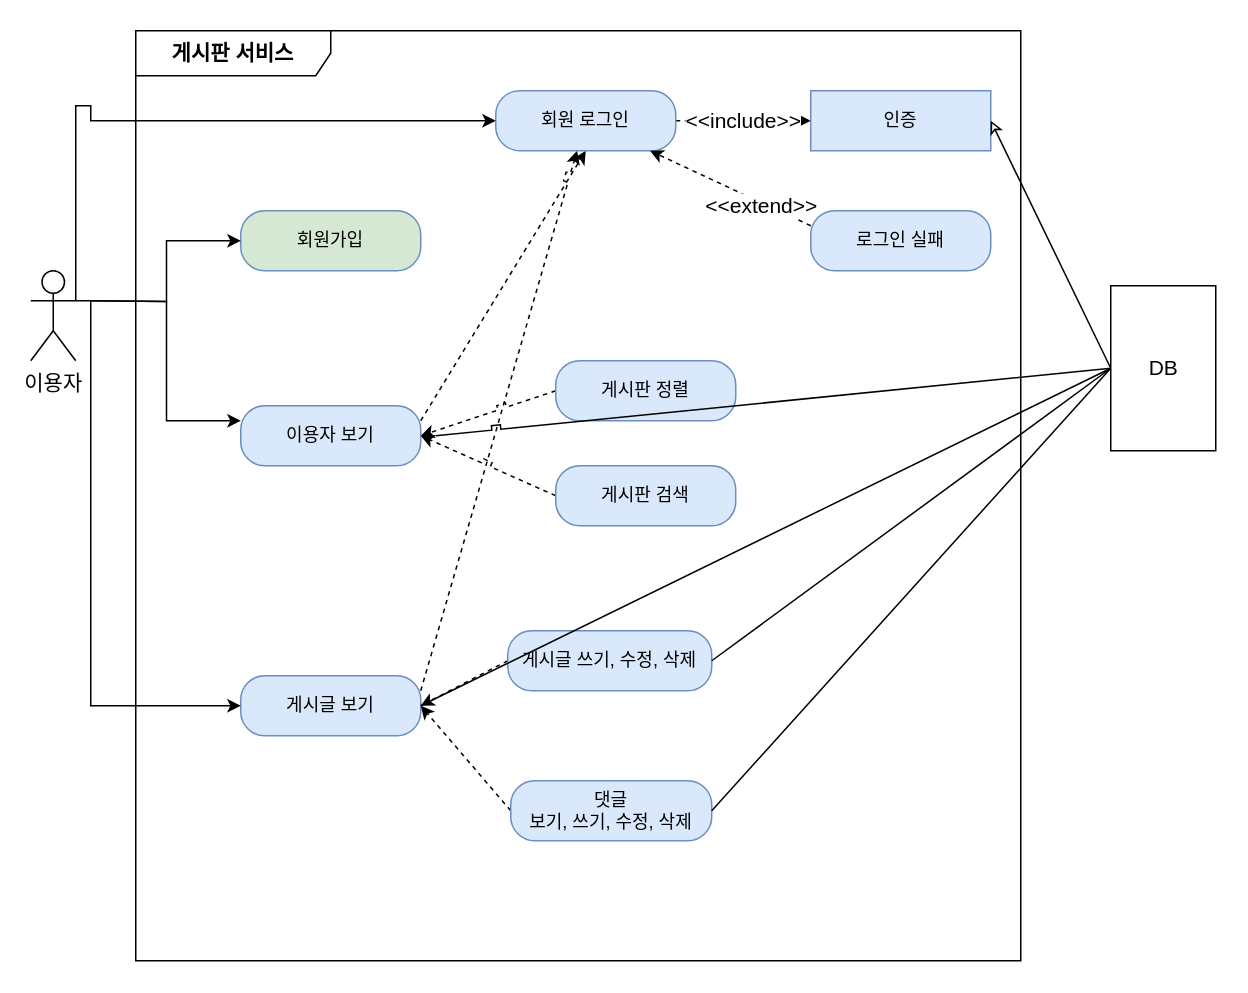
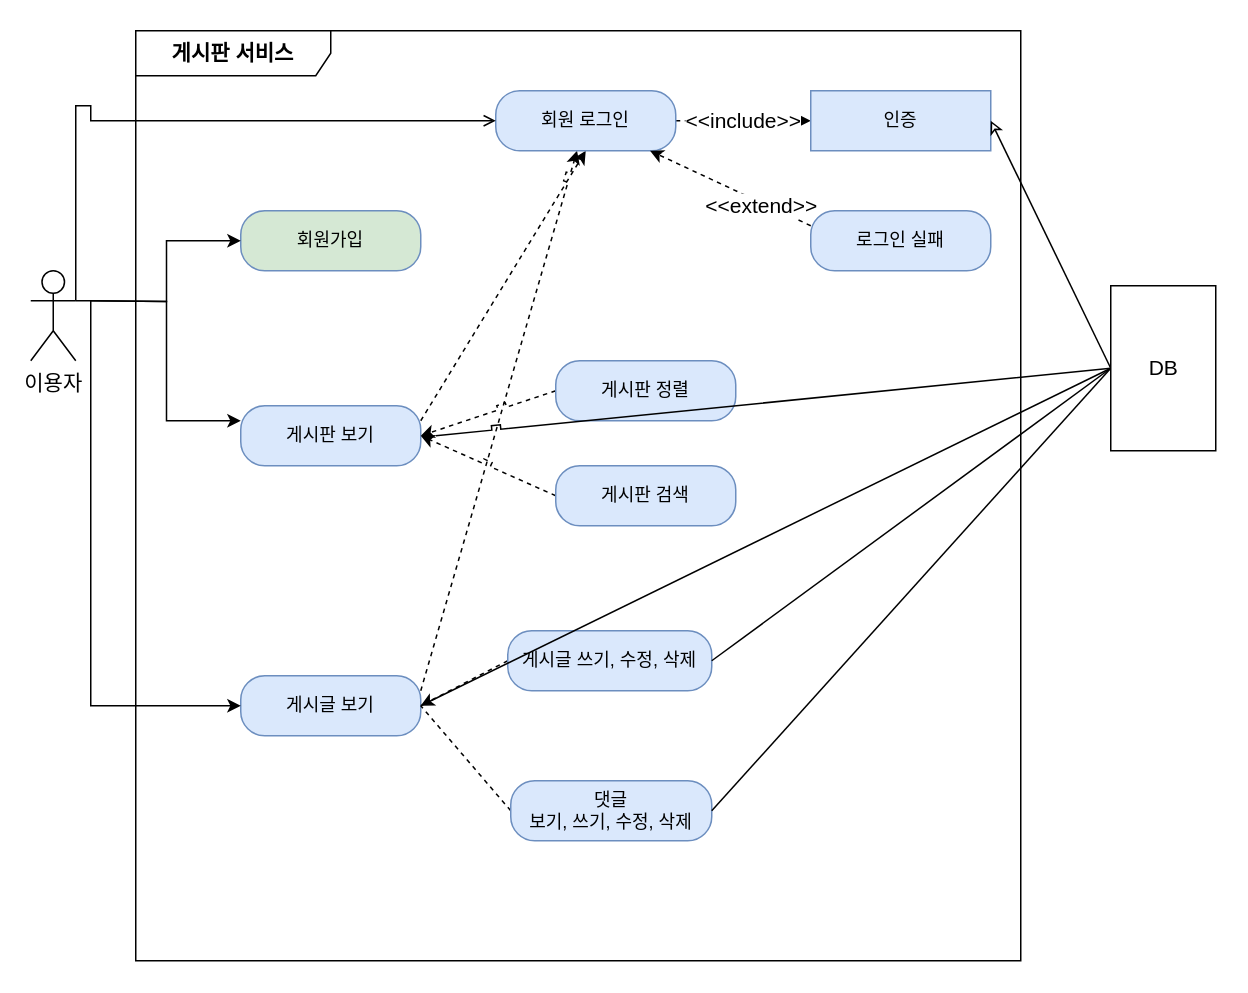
edge "이용자" -> "회원 로그인": arrowhead classic -> open
node "이용자 보기": label "이용자 보기" -> "게시판 보기"
edge "댓글 보기, 쓰기, 수정, 삭제" -> "게시글 보기": arrowhead classic -> none
